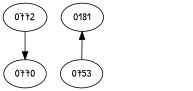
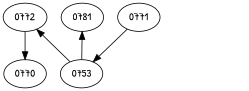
node "0181": label "0181" -> "0781"
node "0771": added
edge "0753" -> "0772": added
